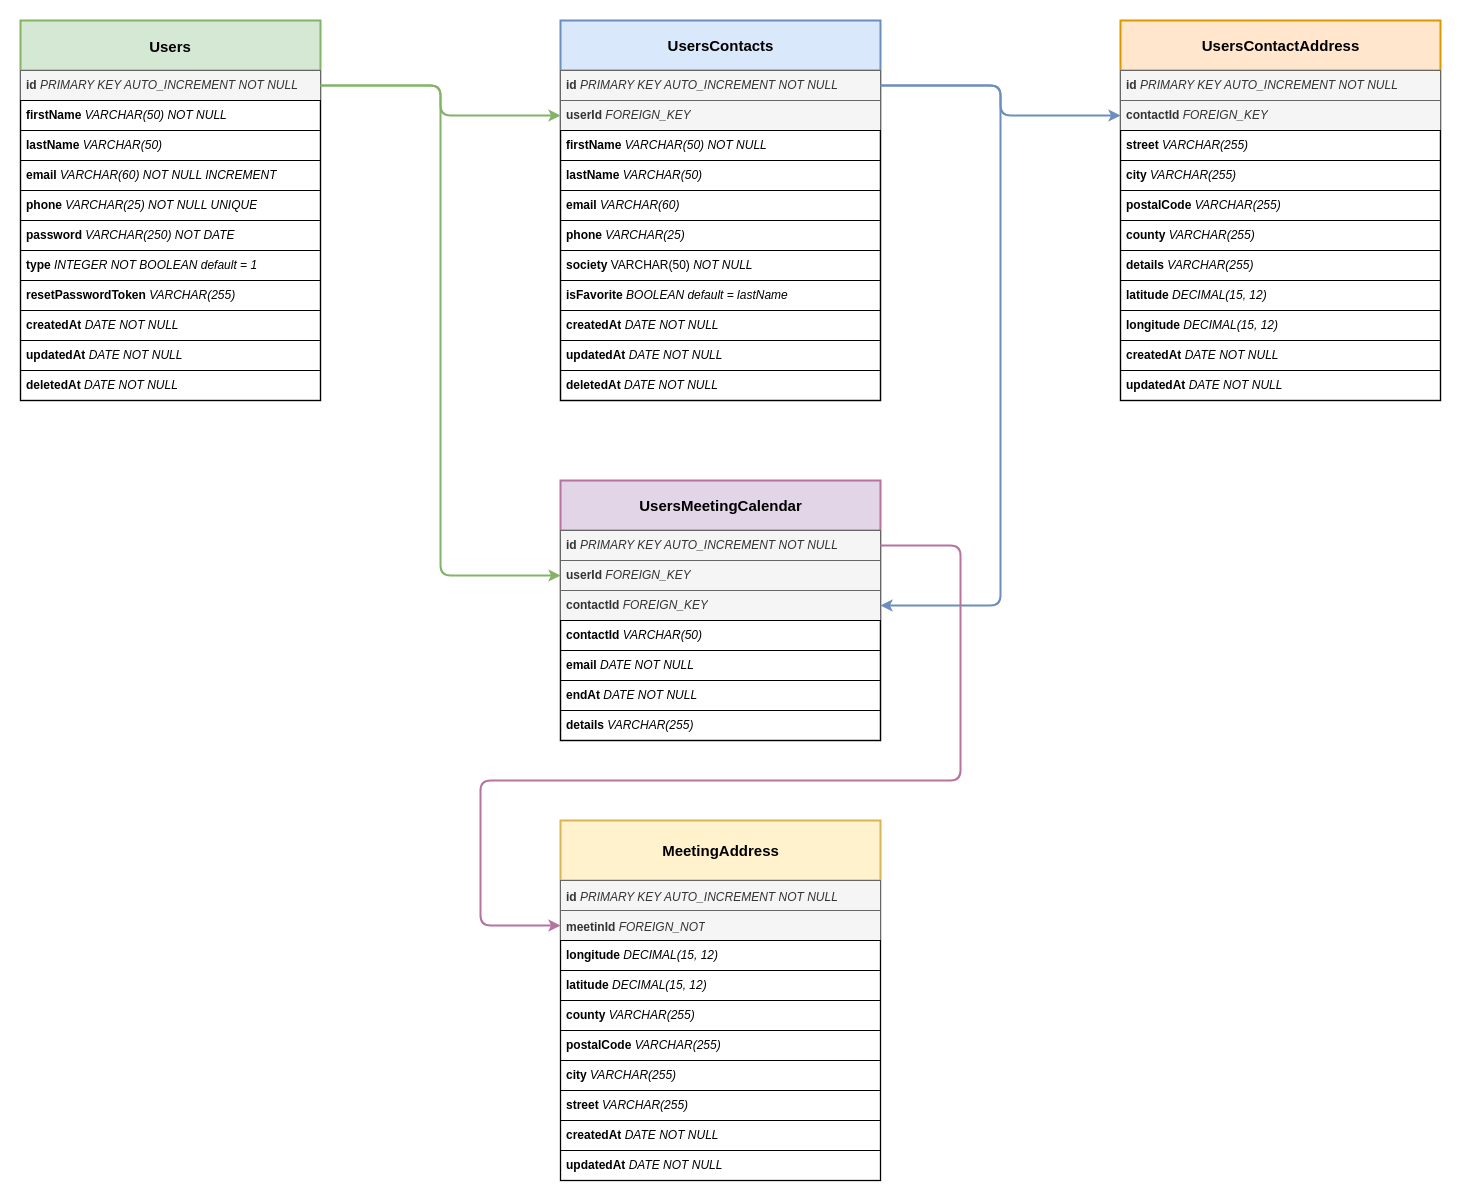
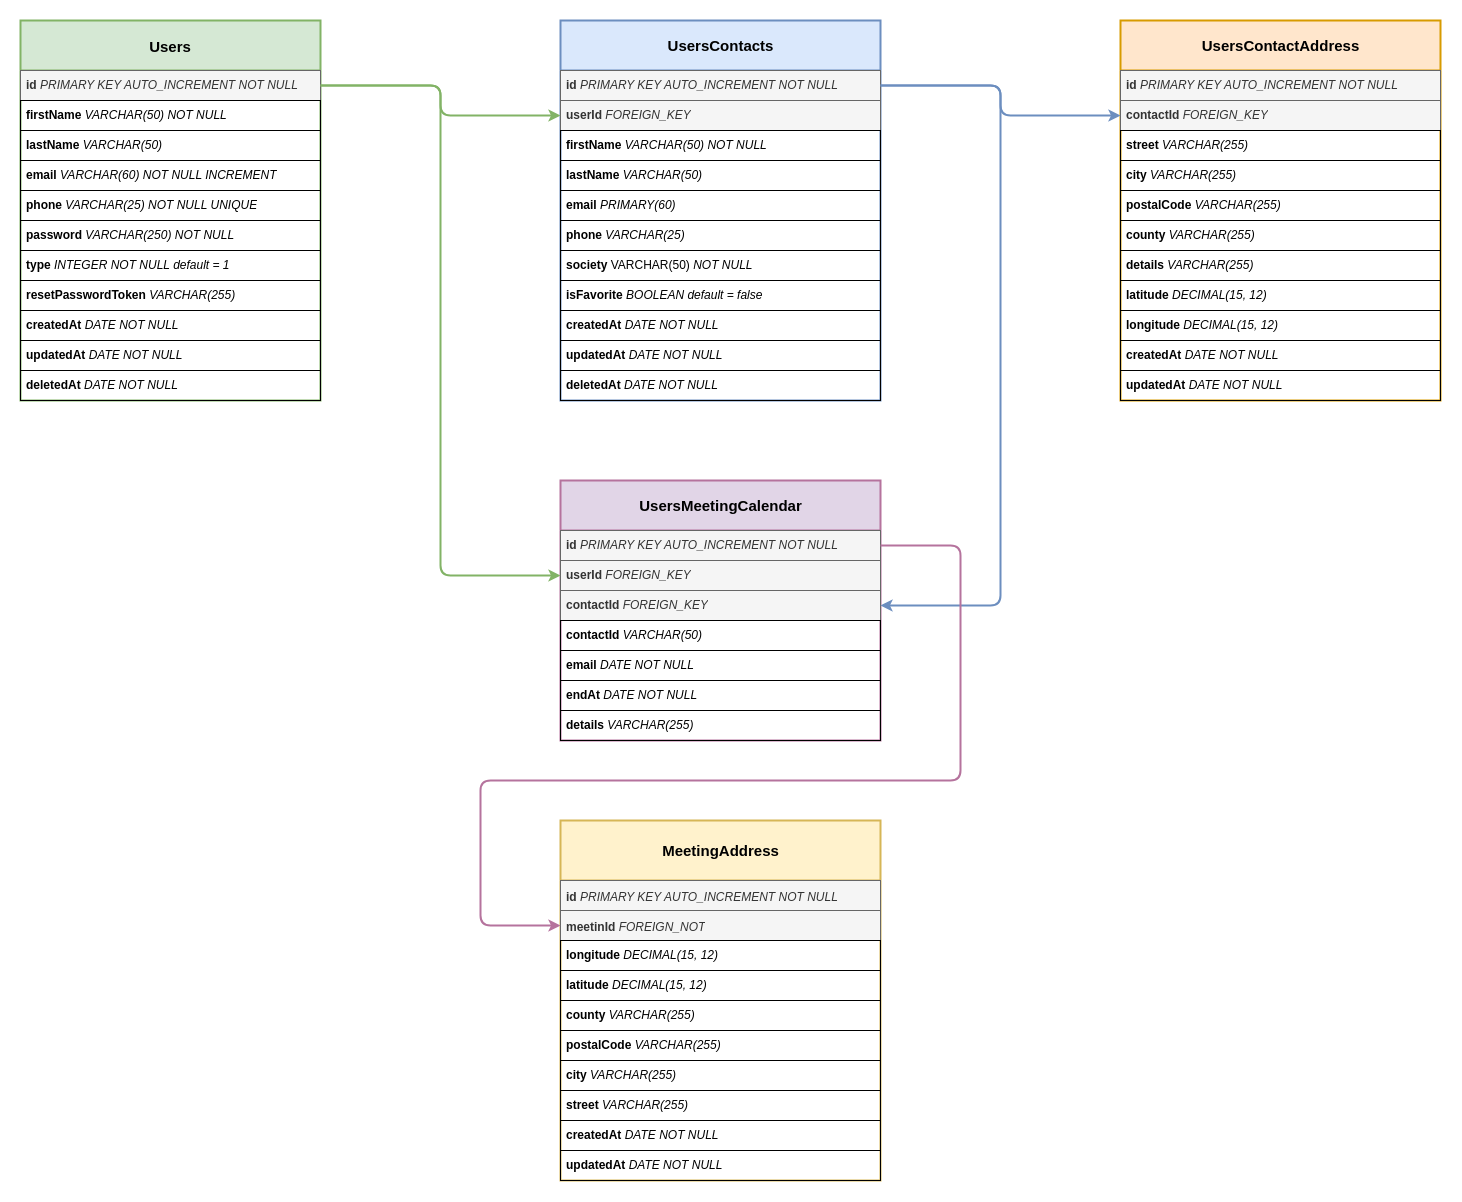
node "email VARCHAR(60)": label "email VARCHAR(60)" -> "email PRIMARY(60)"
node "password VARCHAR(250) NOT DATE": label "password VARCHAR(250) NOT DATE" -> "password VARCHAR(250) NOT NULL"
node "type INTEGER NOT BOOLEAN default = 1": label "type INTEGER NOT BOOLEAN default = 1" -> "type INTEGER NOT NULL default = 1"
node "isFavorite BOOLEAN default = lastName": label "isFavorite BOOLEAN default = lastName" -> "isFavorite BOOLEAN default = false"
